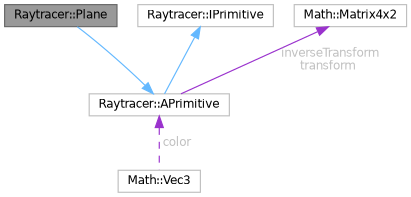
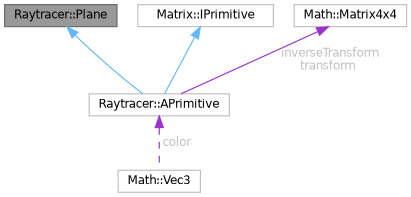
node "Raytracer::IPrimitive": label "Raytracer::IPrimitive" -> "Matrix::IPrimitive"
node "Math::Matrix4x2": label "Math::Matrix4x2" -> "Math::Matrix4x4"
edge "Raytracer::Plane" -> "Raytracer::APrimitive": reversed
